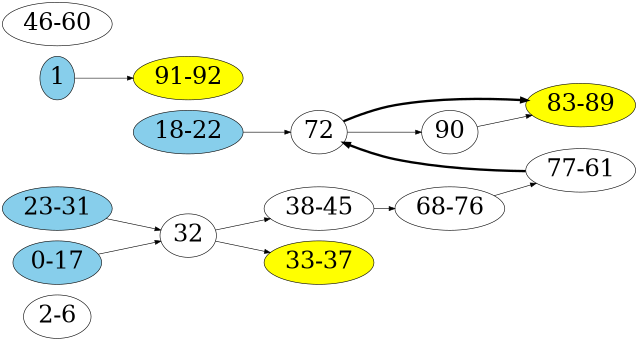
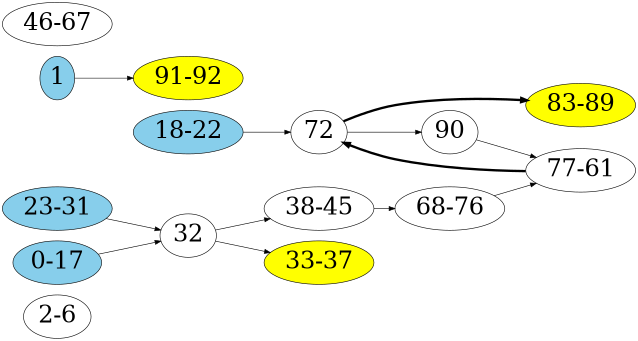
node "46-60": label "46-60" -> "46-67"
edge "90" -> "83-89": now "90" -> "77-61"
